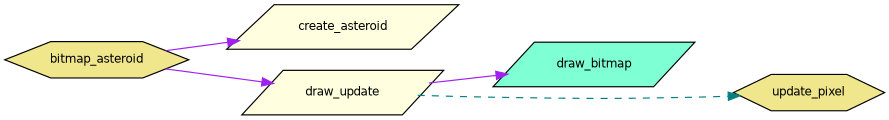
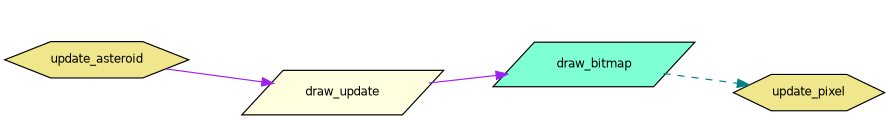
node "create_asteroid": removed
node "bitmap_asteroid": label "bitmap_asteroid" -> "update_asteroid"
edge "draw_update" -> "update_pixel": now "draw_bitmap" -> "update_pixel"
